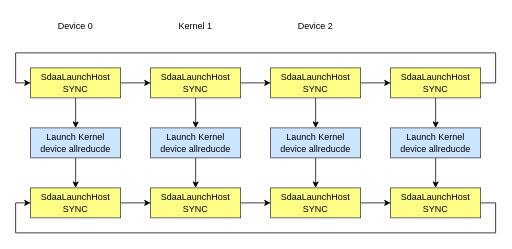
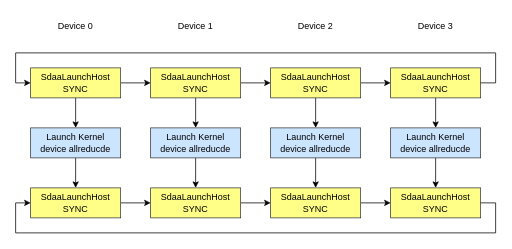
node "Kernel 1": label "Kernel 1" -> "Device 1"
node "Device 3": added
